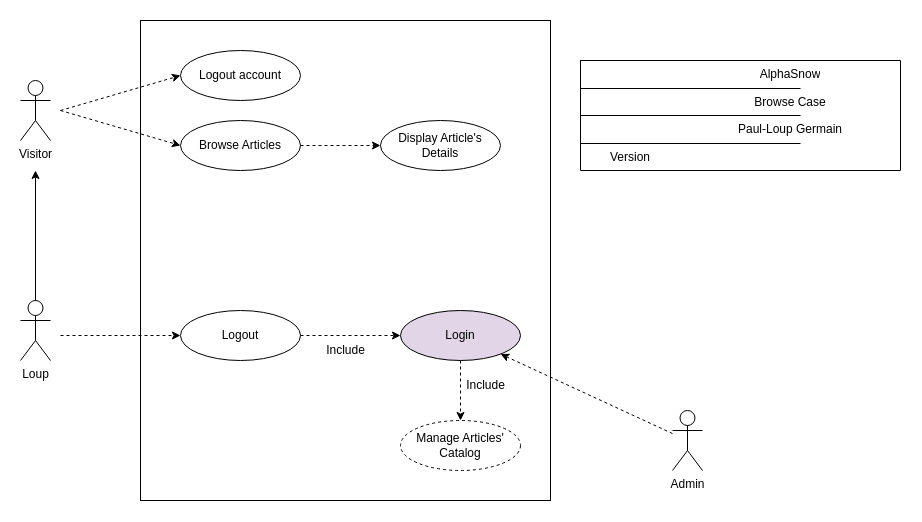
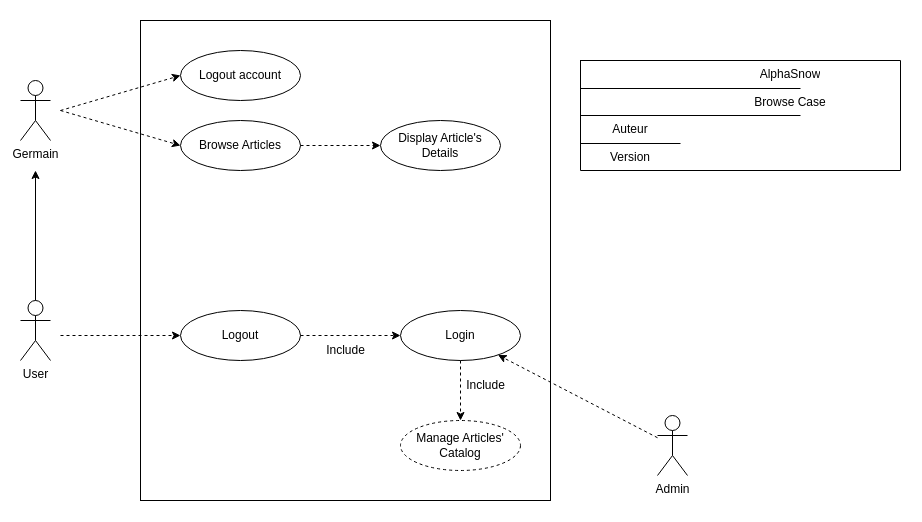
node "Auteur": added
node "Paul-Loup Germain": removed
node "Visitor": label "Visitor" -> "Germain"
node "Login": fillcolor #e1d5e7 -> #ffffff
node "Loup": label "Loup" -> "User"
node "Admin": moved (688, 441) -> (673, 446)
